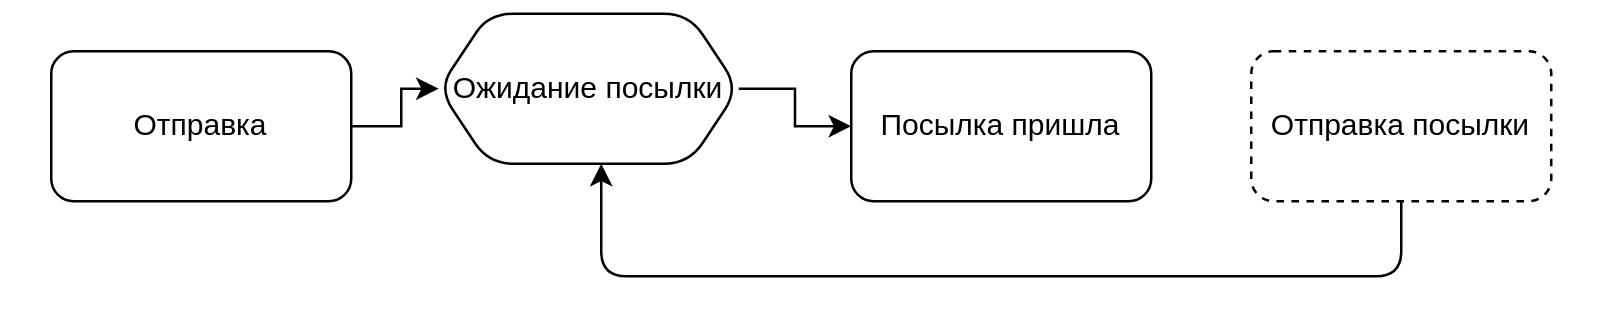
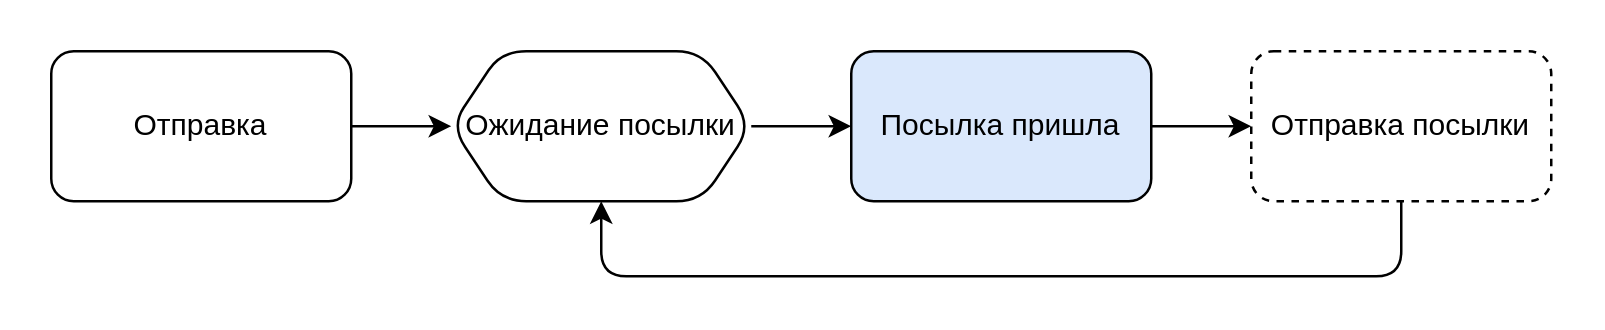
node "Ожидание посылки": moved (589, 89) -> (601, 126)
node "Посылка пришла": fillcolor #ffffff -> #dae8fc
edge "Посылка пришла" -> "Отправка посылки": added
